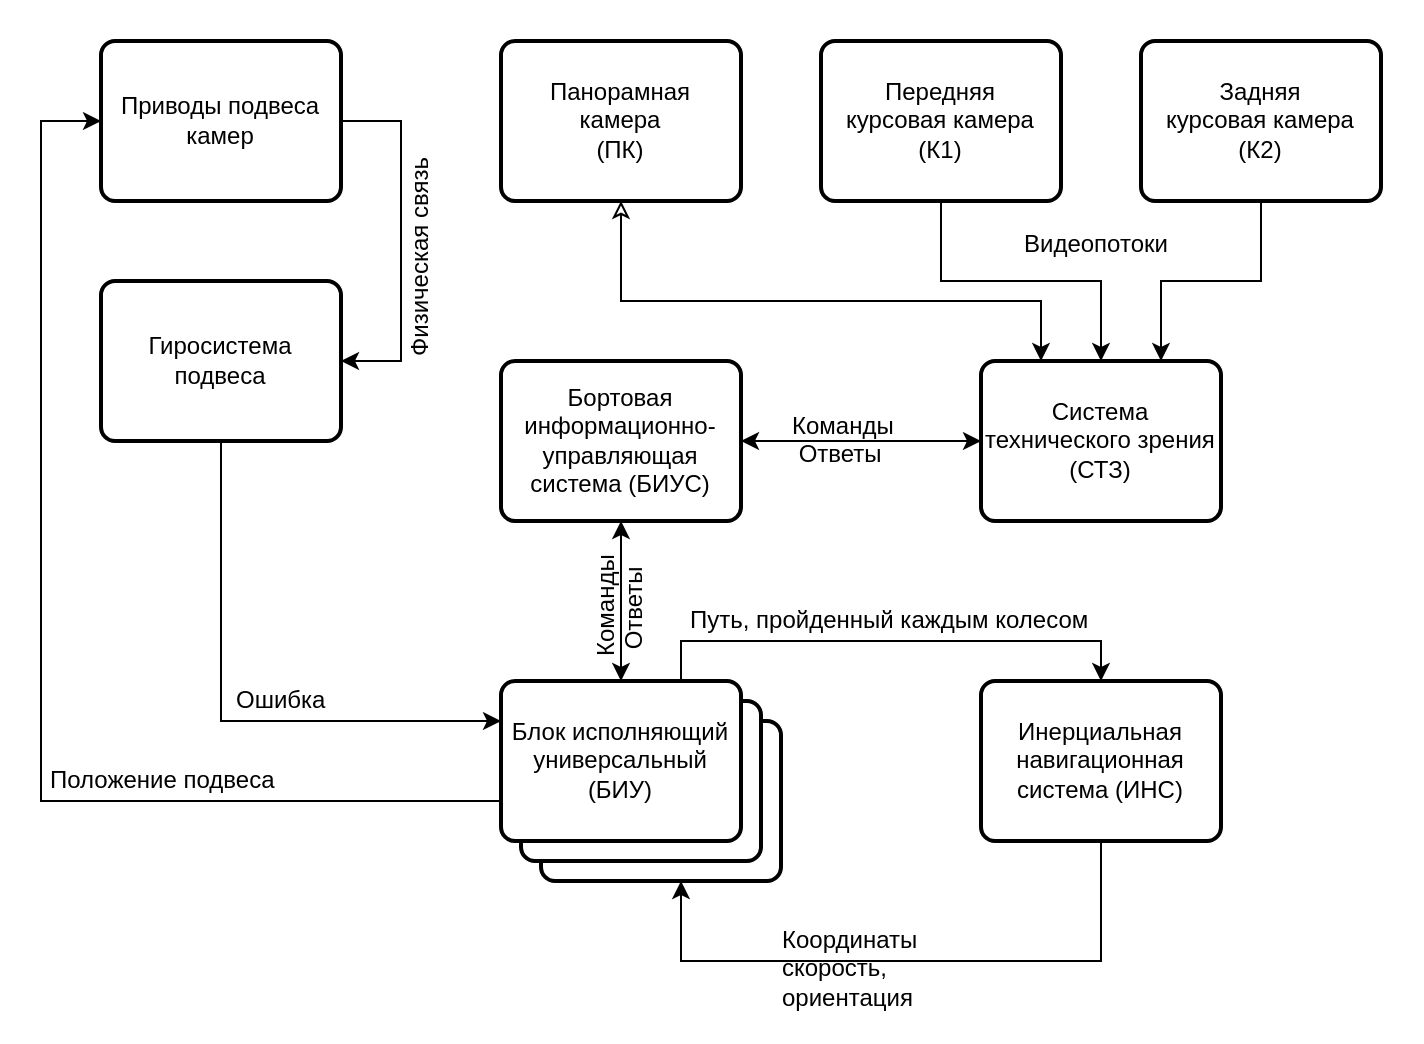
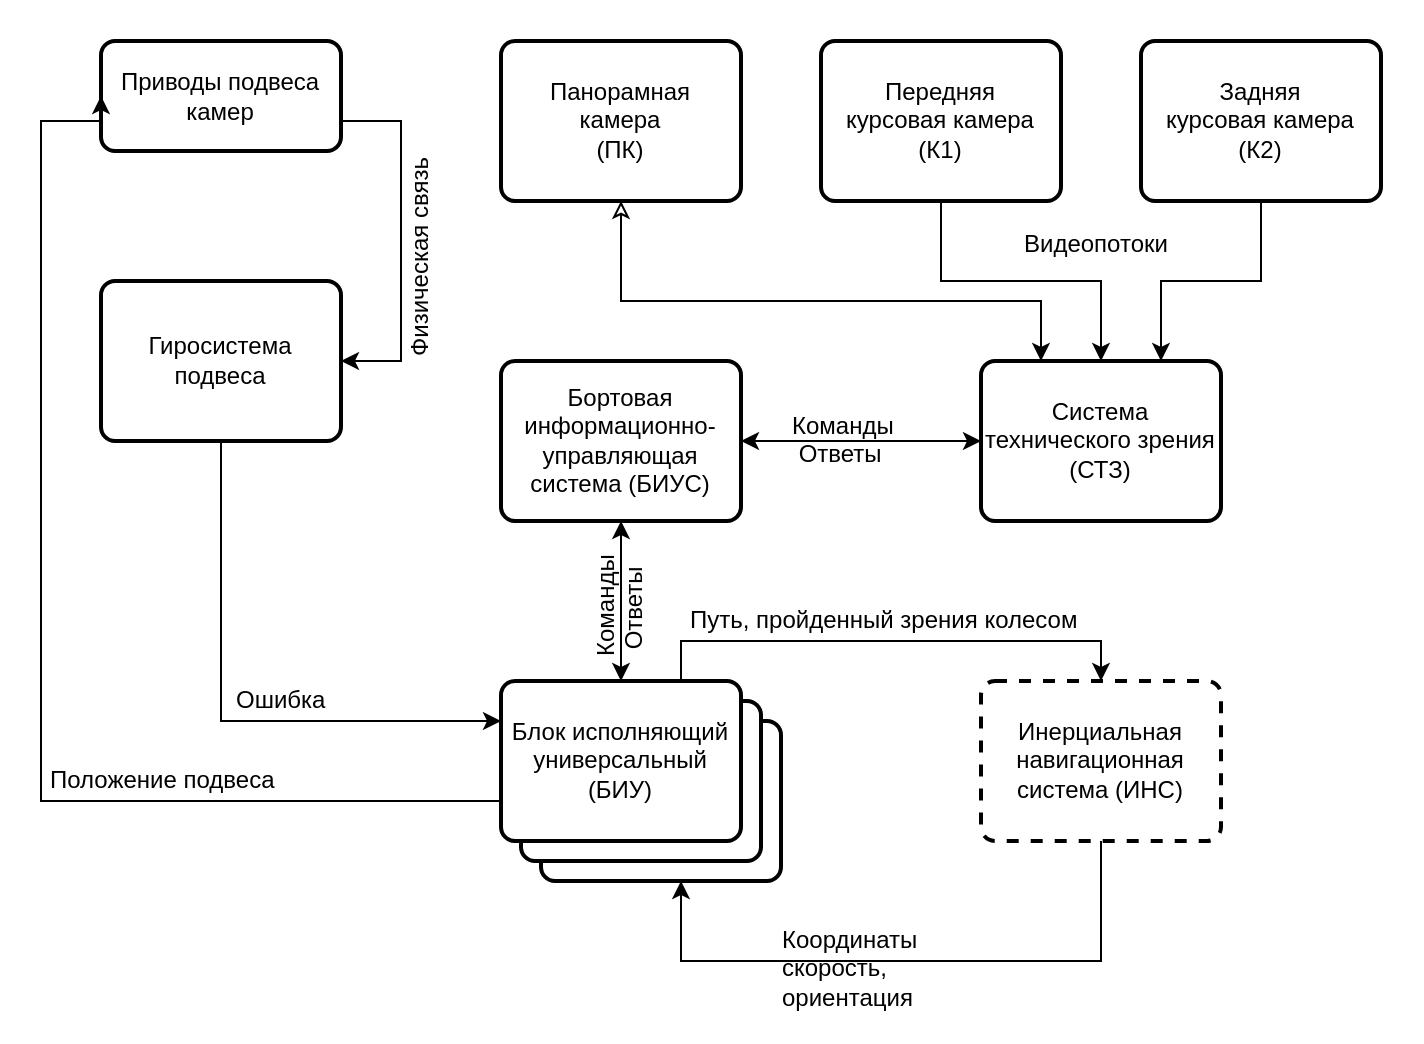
node "Приводы подвеса камер": size 240x160 -> 240x110
node "Путь, пройденный каждым колесом": label "Путь, пройденный каждым колесом" -> "Путь, пройденный зрения колесом"
node "Инерциальная навигационная система (ИНС)": style solid -> dashed
